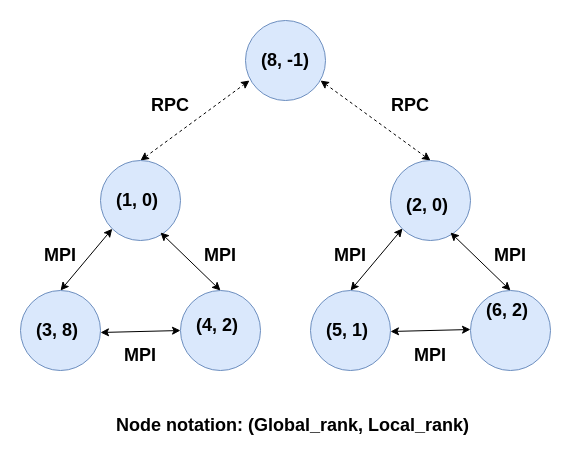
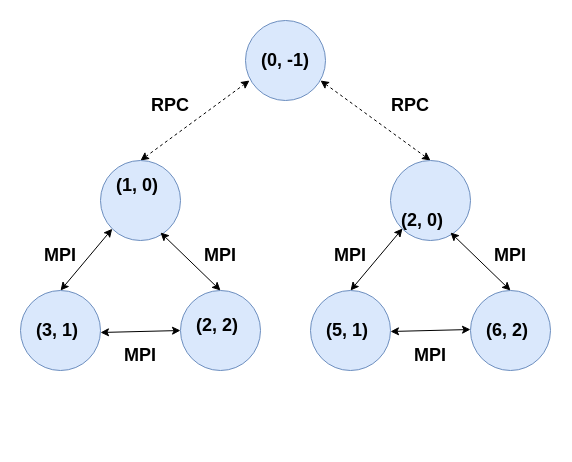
node "(8, -1)": label "(8, -1)" -> "(0, -1)"
node "(1, 0)": moved (141, 201) -> (141, 186)
node "(2, 0)": moved (431, 206) -> (426, 221)
node "(6, 2)": moved (511, 311) -> (511, 331)
node "(4, 2)": label "(4, 2)" -> "(2, 2)"
node "(3, 8)": label "(3, 8)" -> "(3, 1)"
node "Node notation: (Global_rank, Local_rank)": removed
